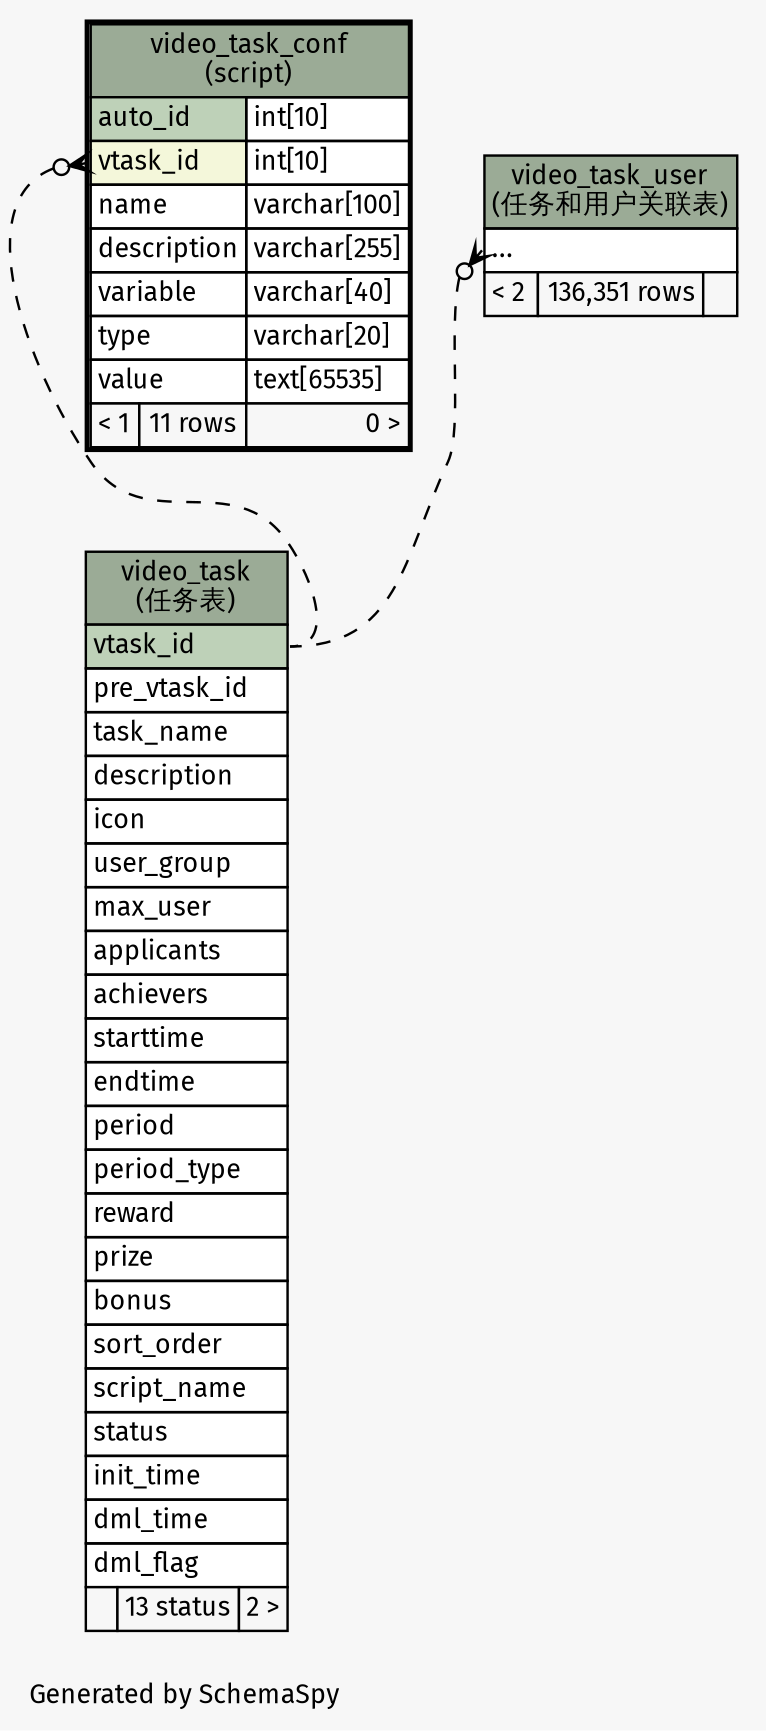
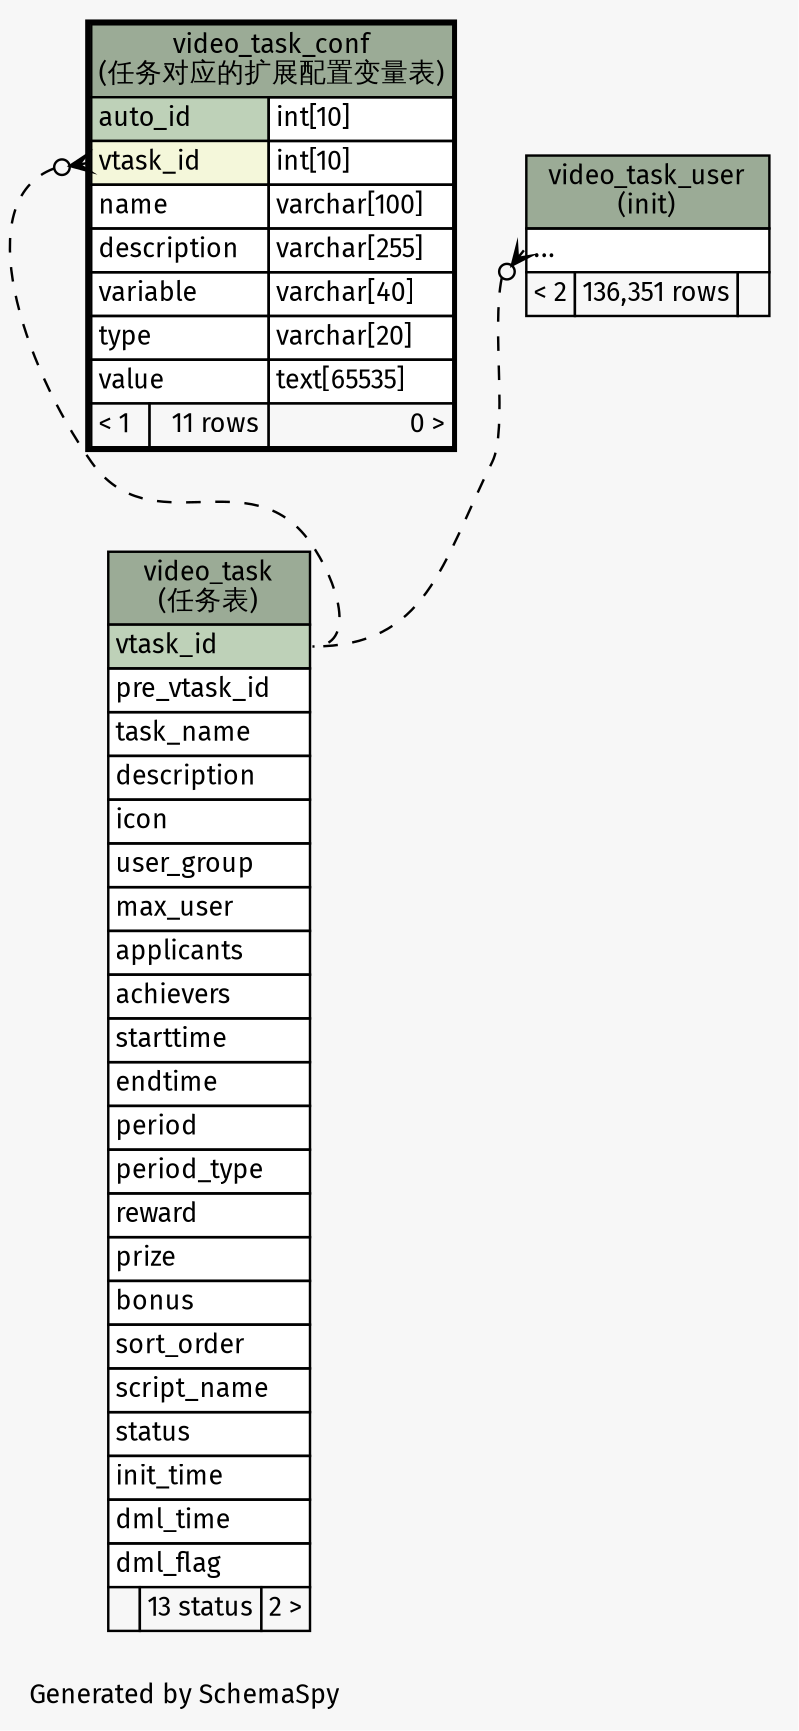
node "video_task_conf": text "(script)" -> "(任务对应的扩展配置变量表)"
node "video_task_user": text "(任务和用户关联表)" -> "(init)"
